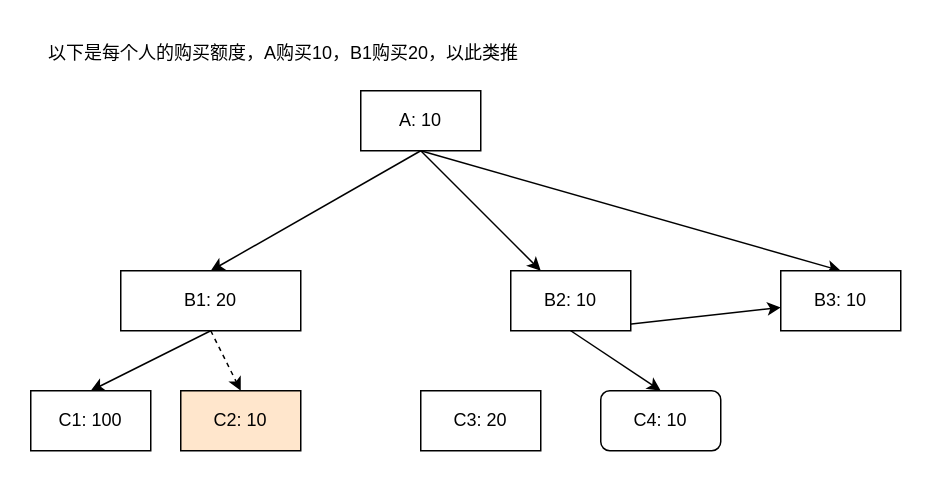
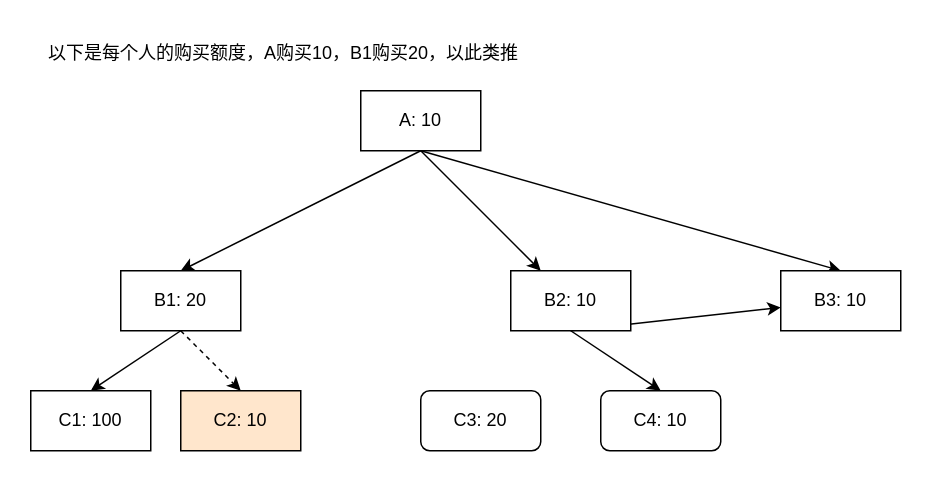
node "B1: 20": size 180x60 -> 120x60
node "C3: 20": shape rectangle -> rounded rectangle
